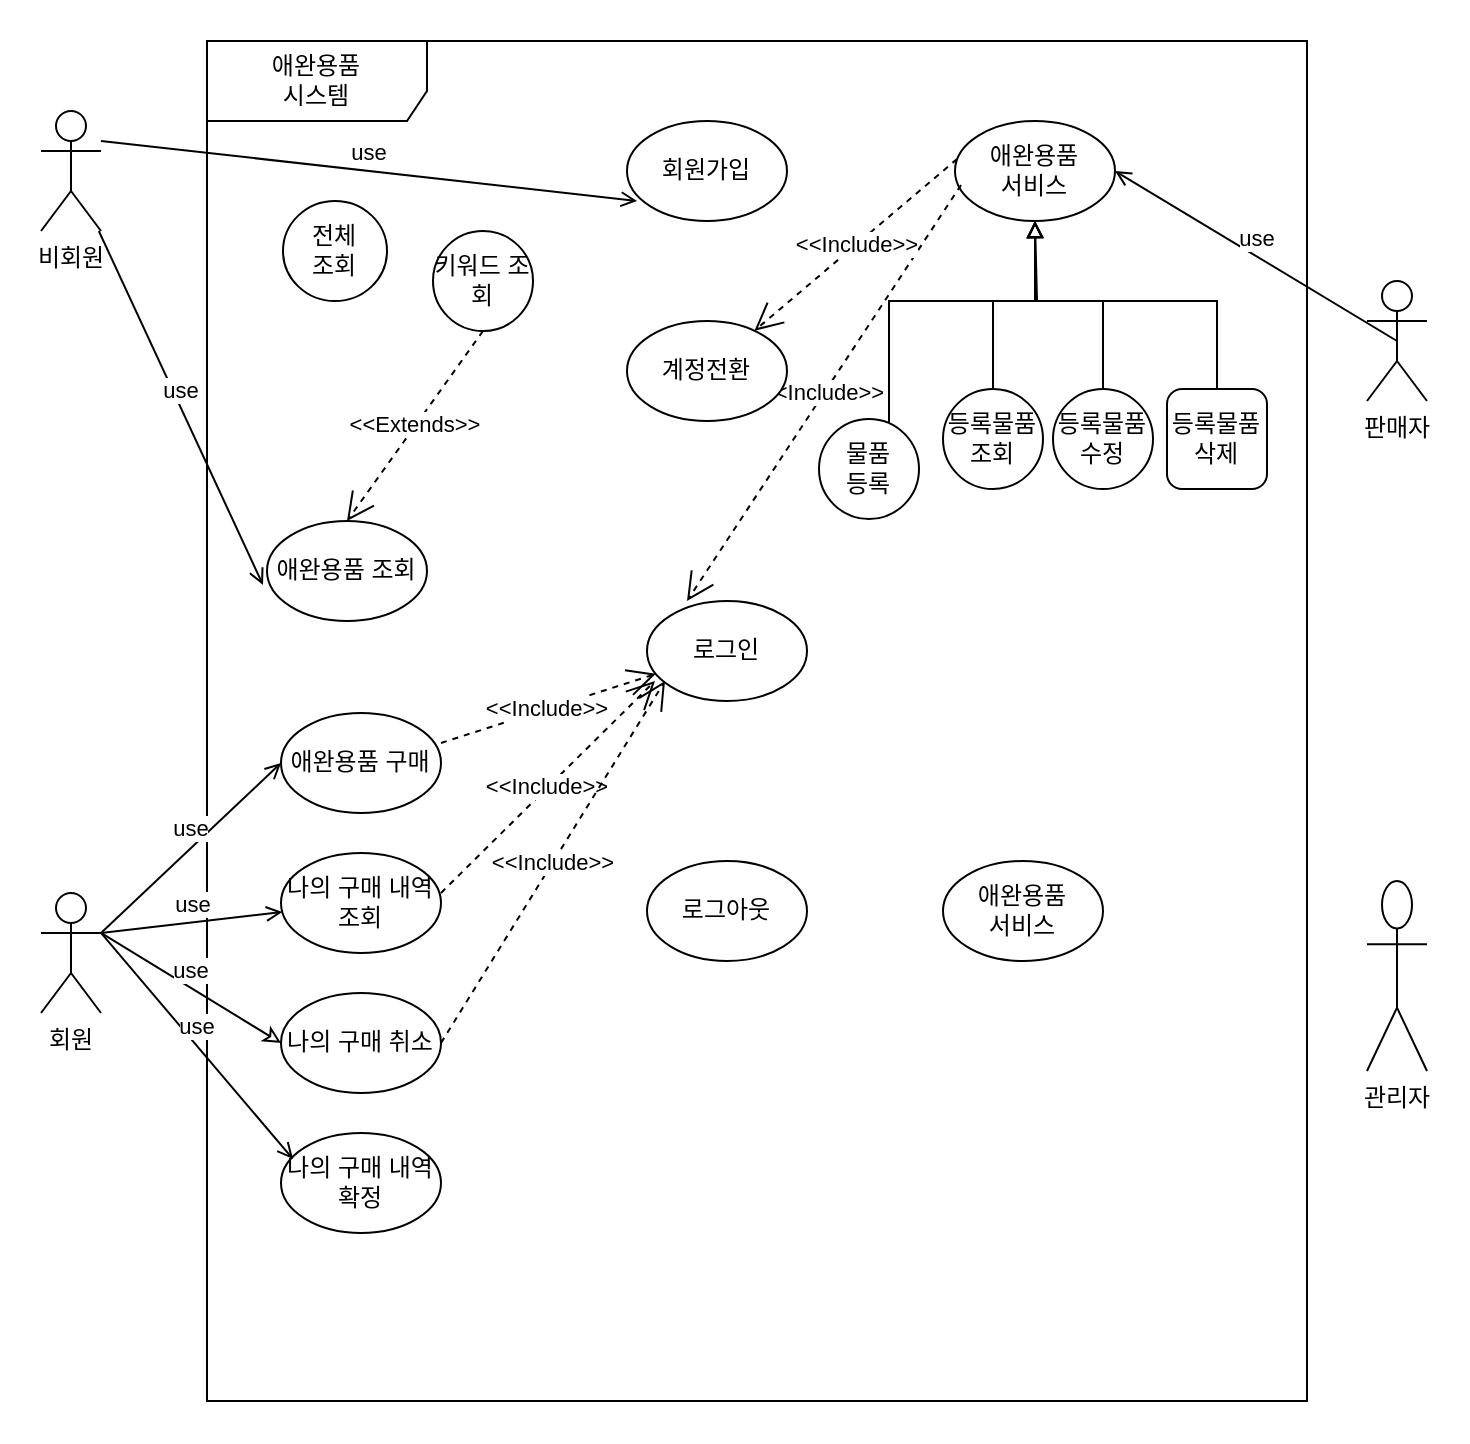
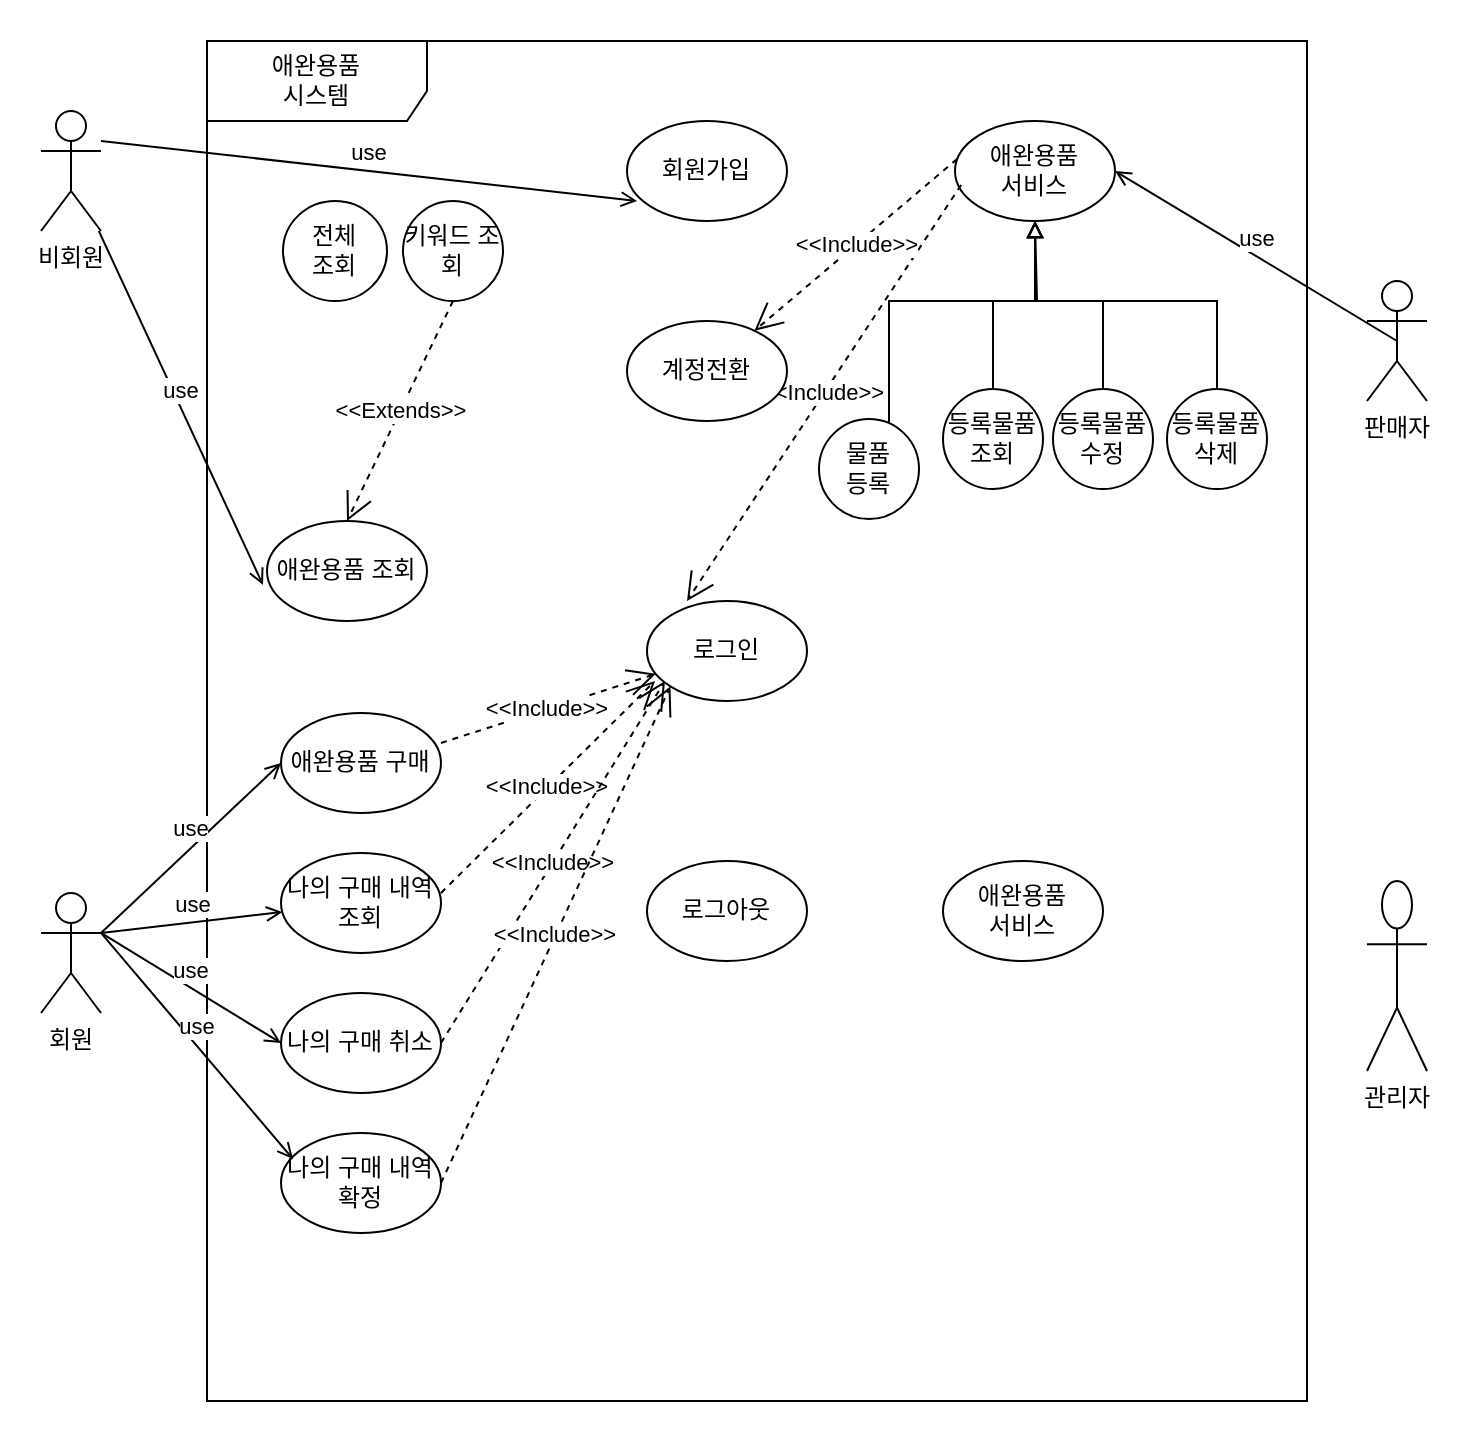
node "키워드 조회": moved (483, 281) -> (453, 251)
node "등록물품 삭제": shape rounded rectangle -> ellipse
edge "나의 구매 내역 확정" -> "로그인": added, label "<<Include>>"
edge "회원" -> "나의 구매 취소": arrowhead classic -> open
